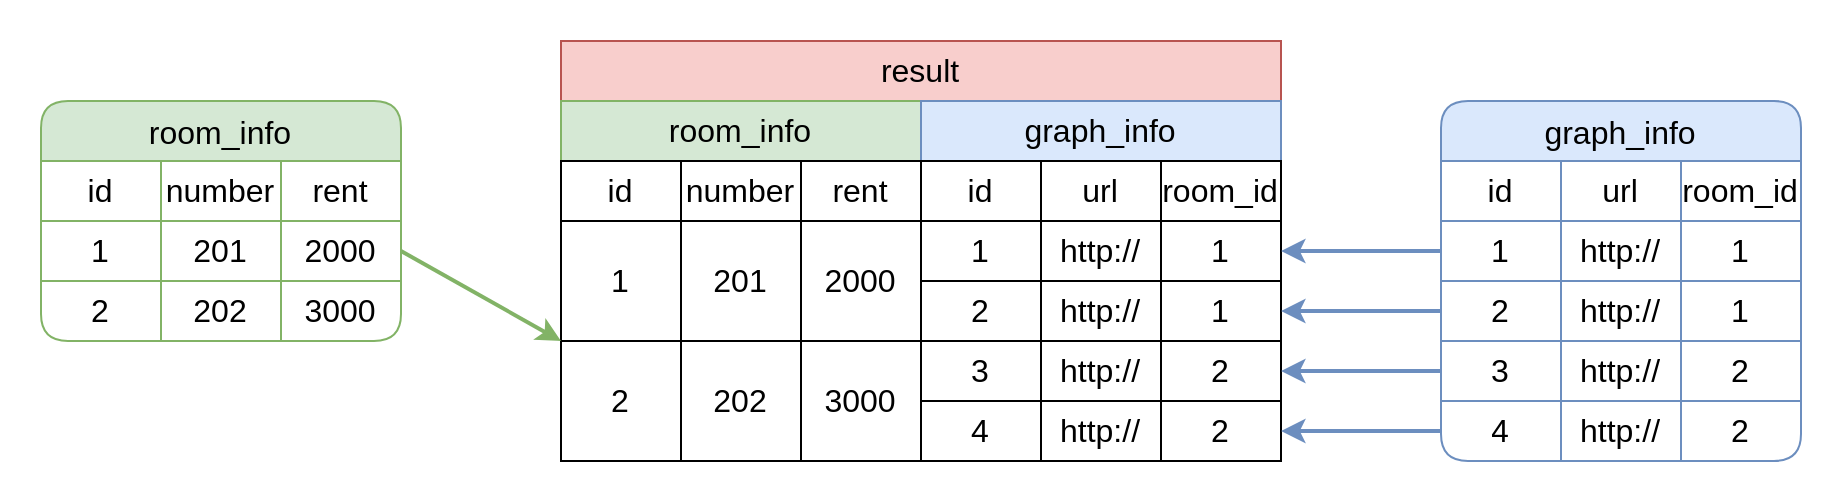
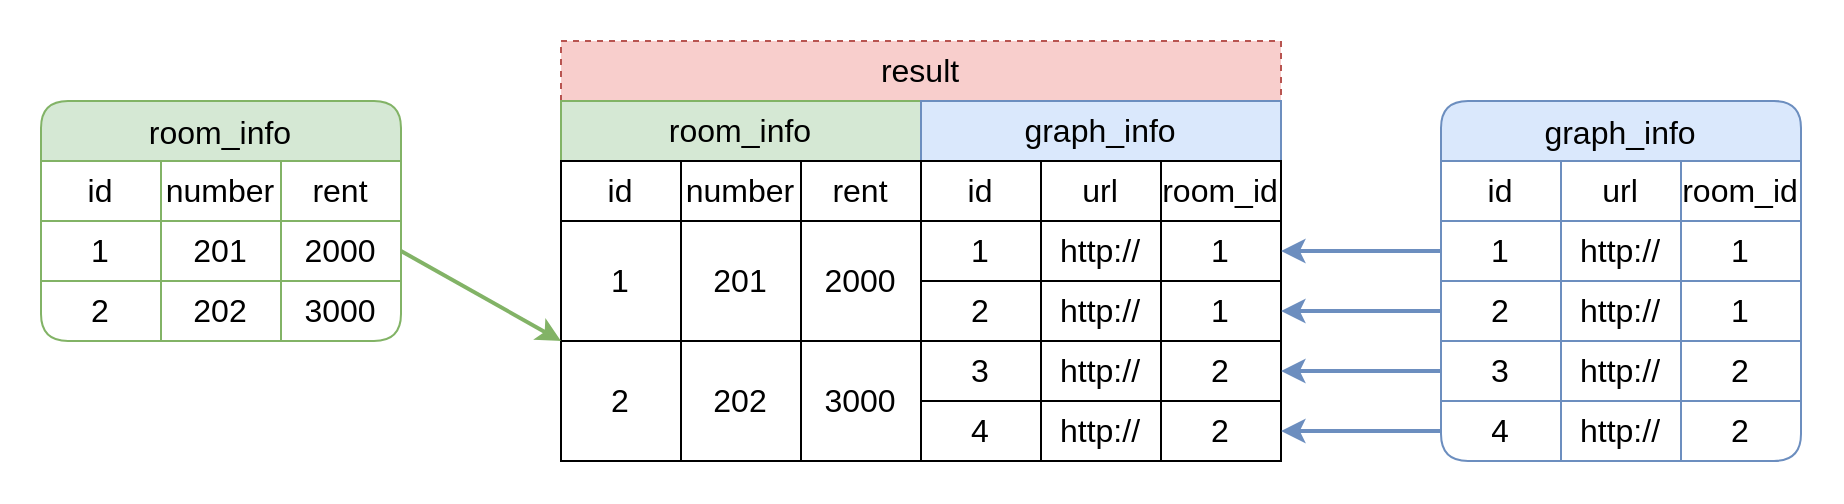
node "result": style solid -> dashed
